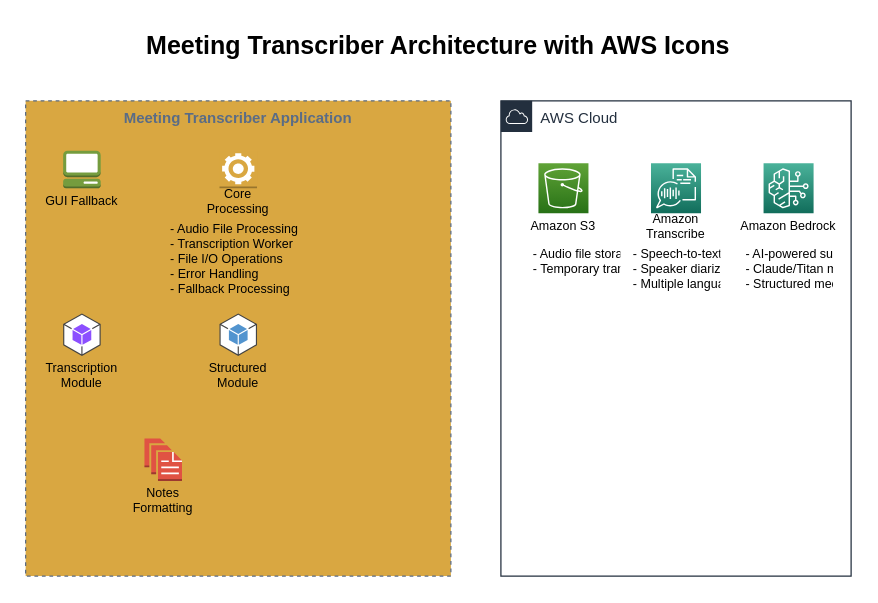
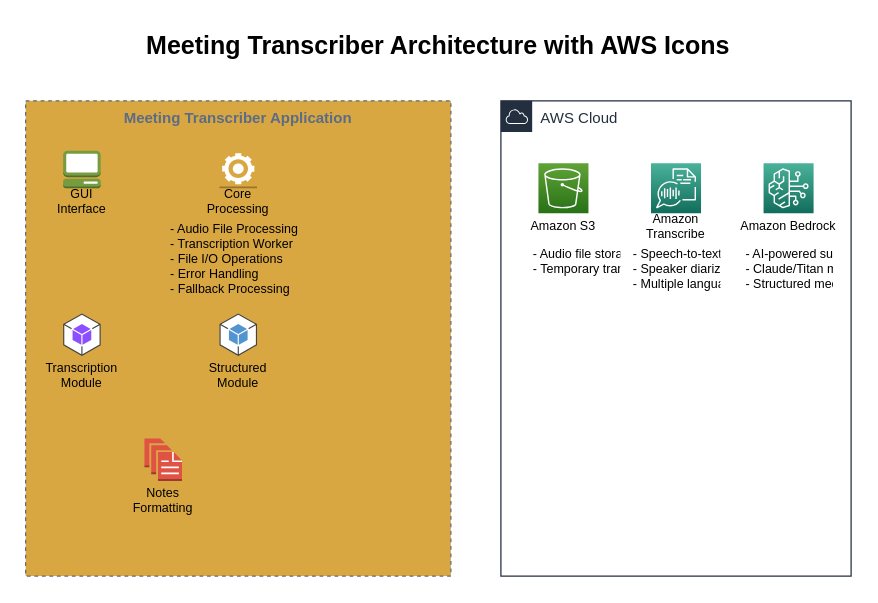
node "GUI Fallback": label "GUI Fallback" -> "GUI Interface"
